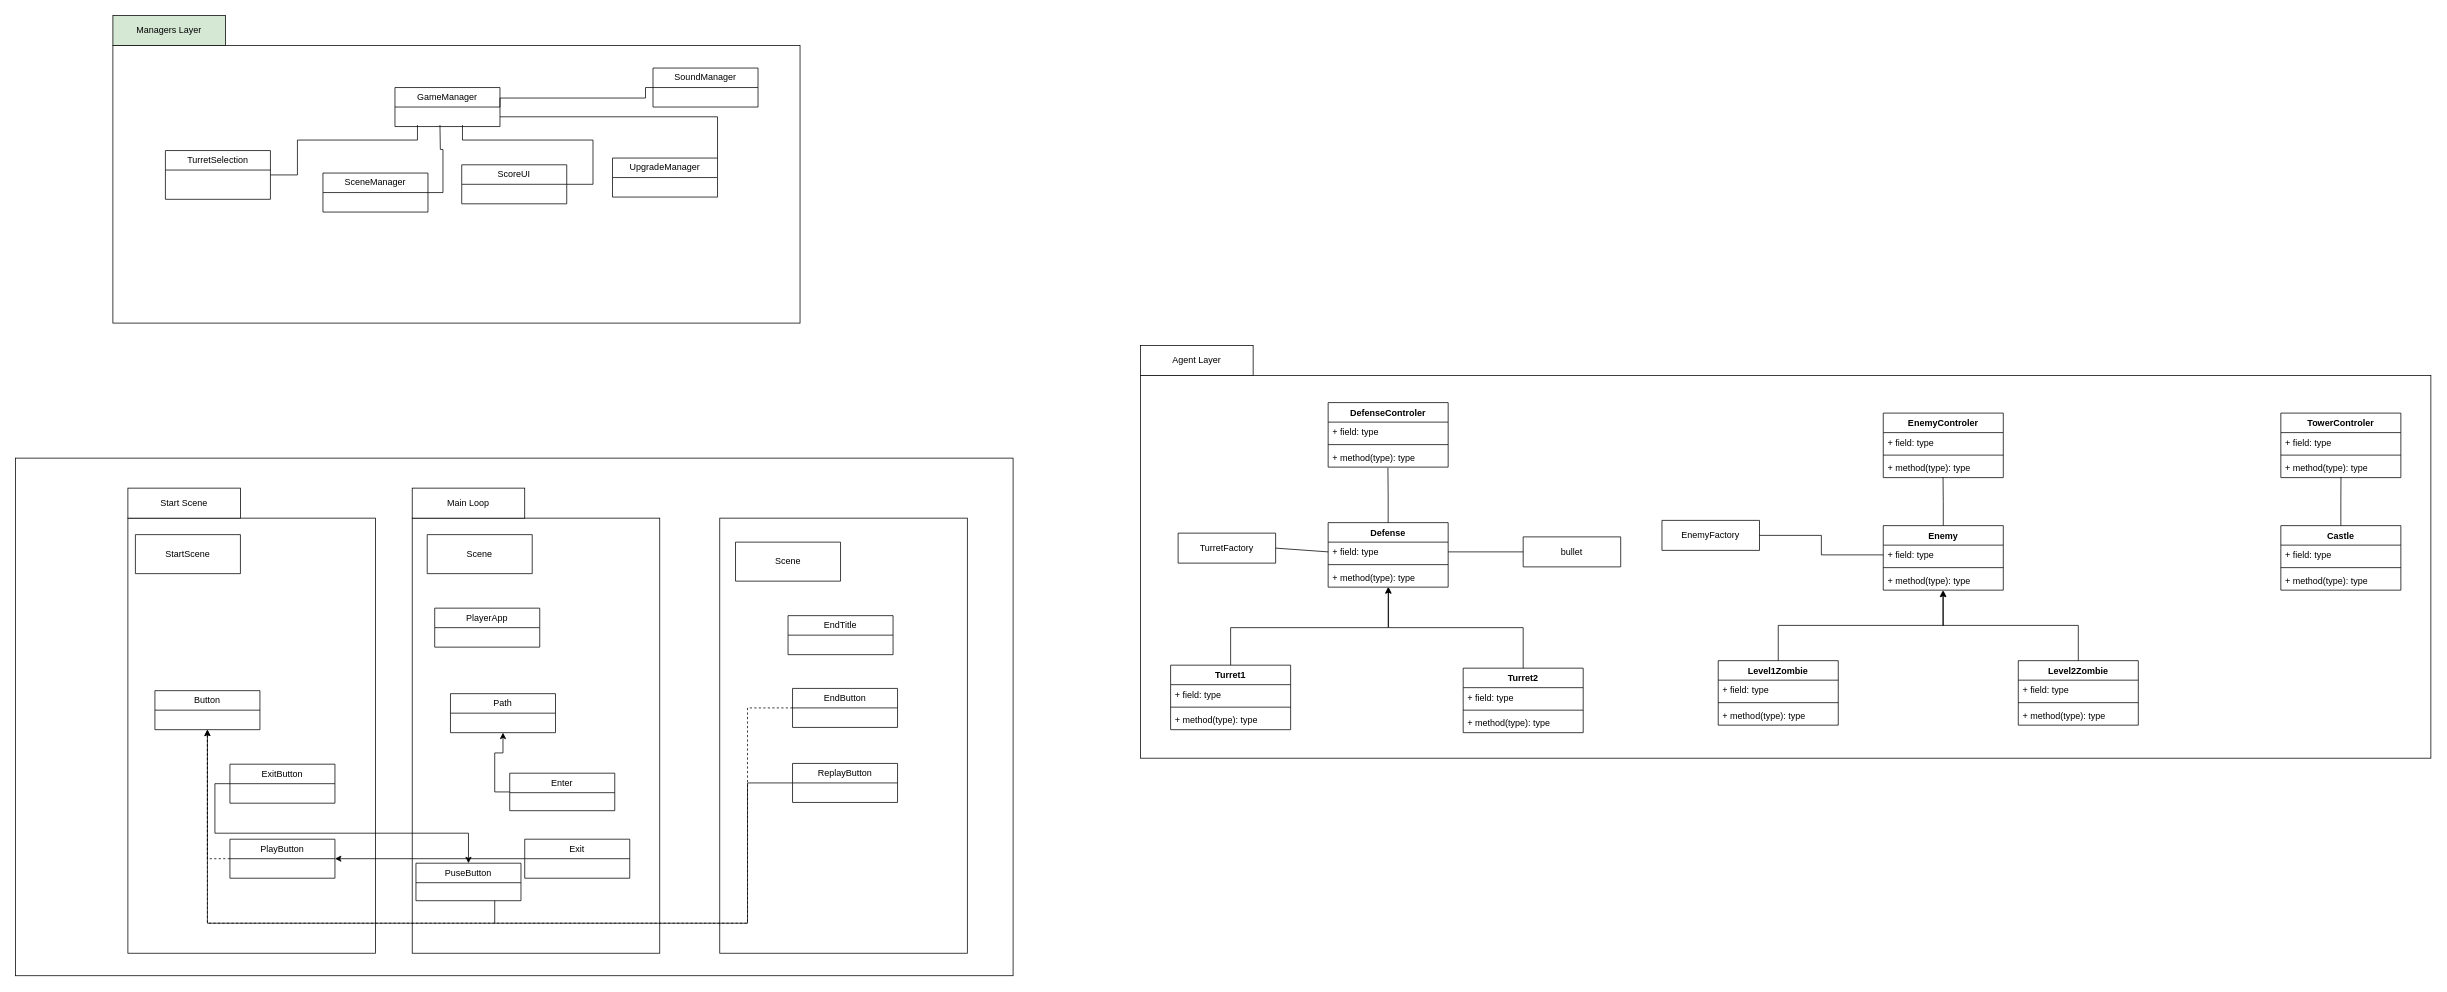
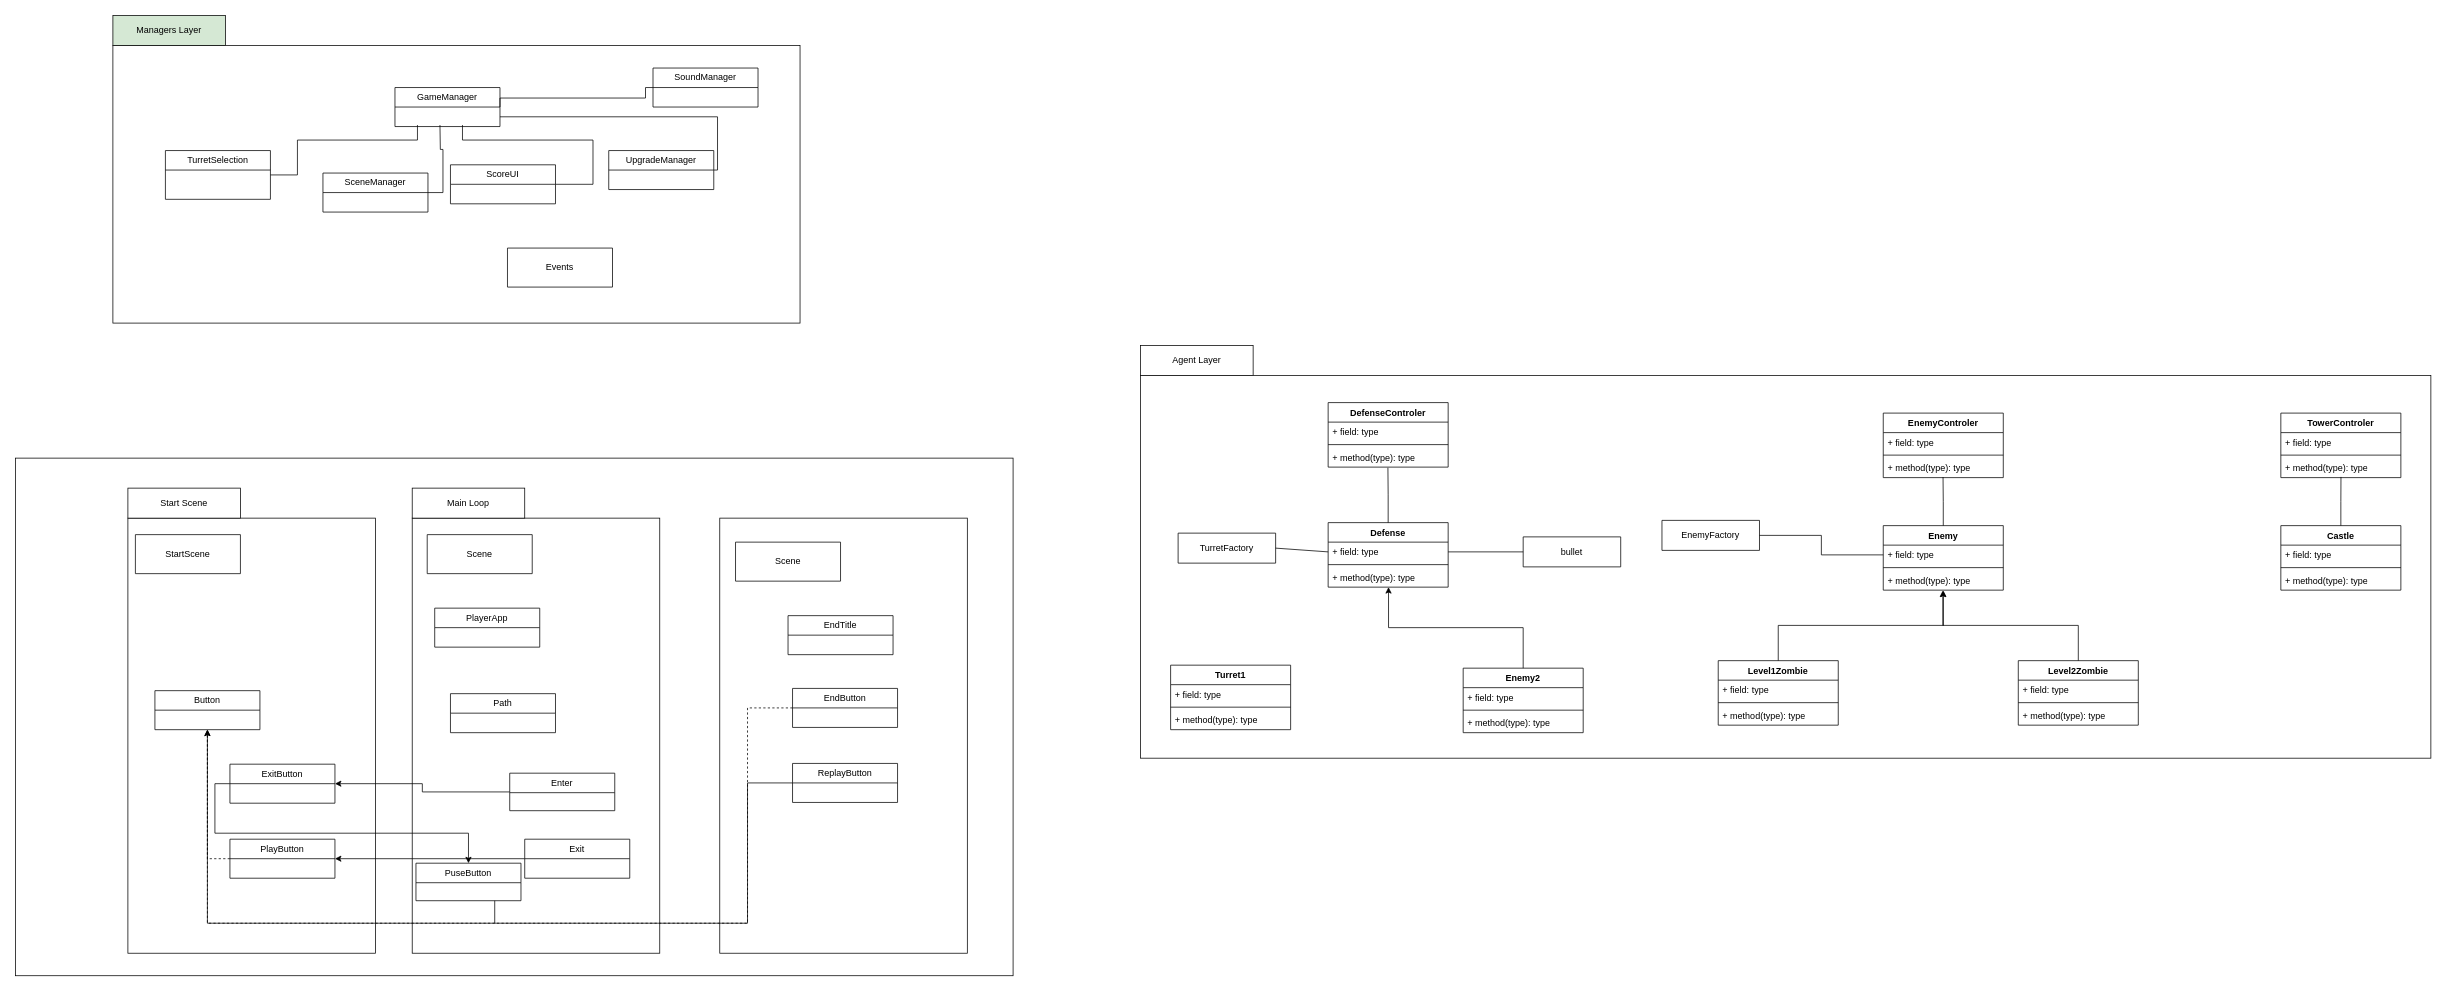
node "UpgradeManager": moved (665, 177) -> (661, 170)
node "ScoreUI": moved (514, 184) -> (503, 184)
node "Events": added
edge "Turret1" -> "Defense": removed
node "Turret2": label "Turret2" -> "Enemy2"
edge "Enter" -> "Path": now "Enter" -> "ExitButton"
